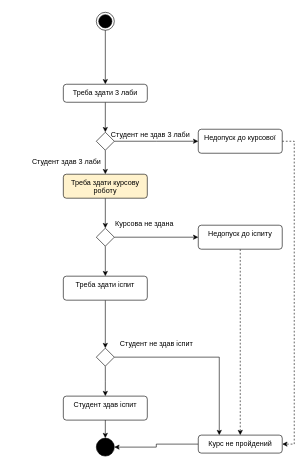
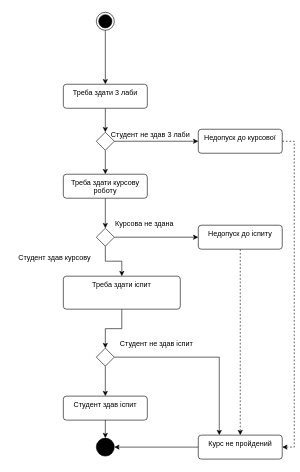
node "Треба здати 3 лаби": size 84x18 -> 84x24
node "Студент здав 3 лаби": removed
node "Треба здати курсову роботу": fillcolor #fff2cc -> #ffffff
node "Студент здав курсову": added
node "Треба здати іспит": size 84x24 -> 117x33
node "Курс не пройдений": size 84x18 -> 84x24
